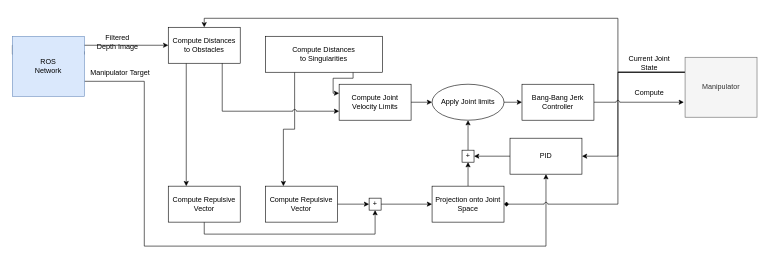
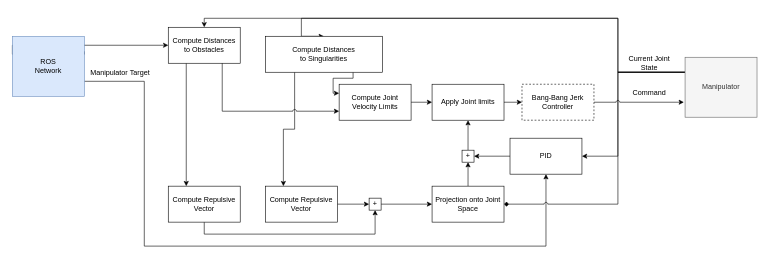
edge "Manipulator" -> "Compute Distances to Singularities": added
node "Filtered Depth Image": removed
node "Compute": label "Compute" -> "Command"
node "Apply Joint limits": shape ellipse -> rectangle
node "Bang-Bang Jerk Controller": style solid -> dashed
